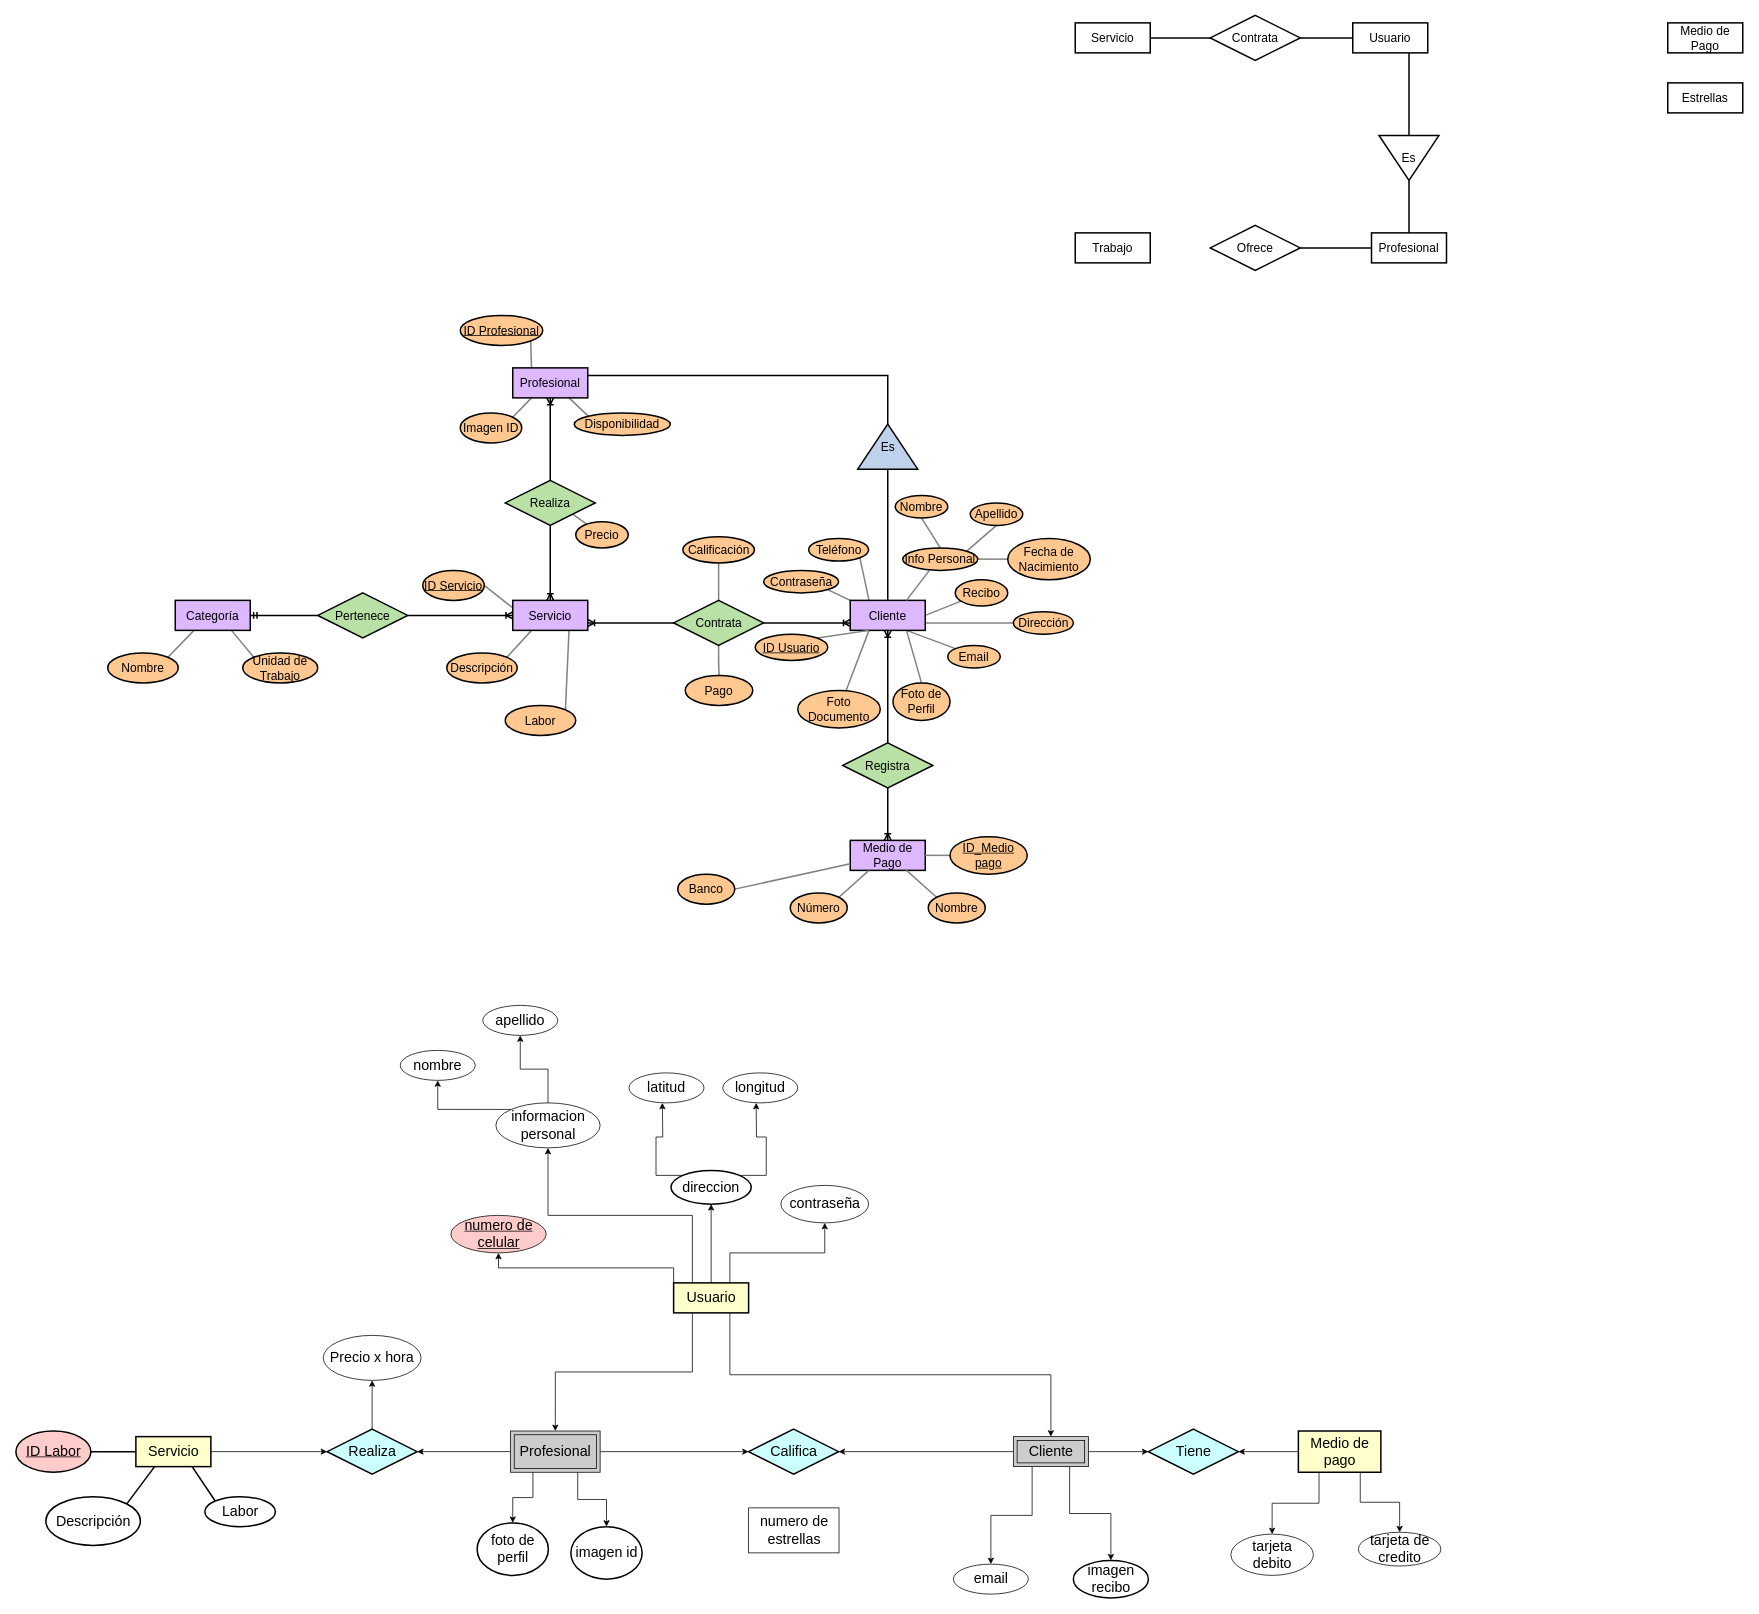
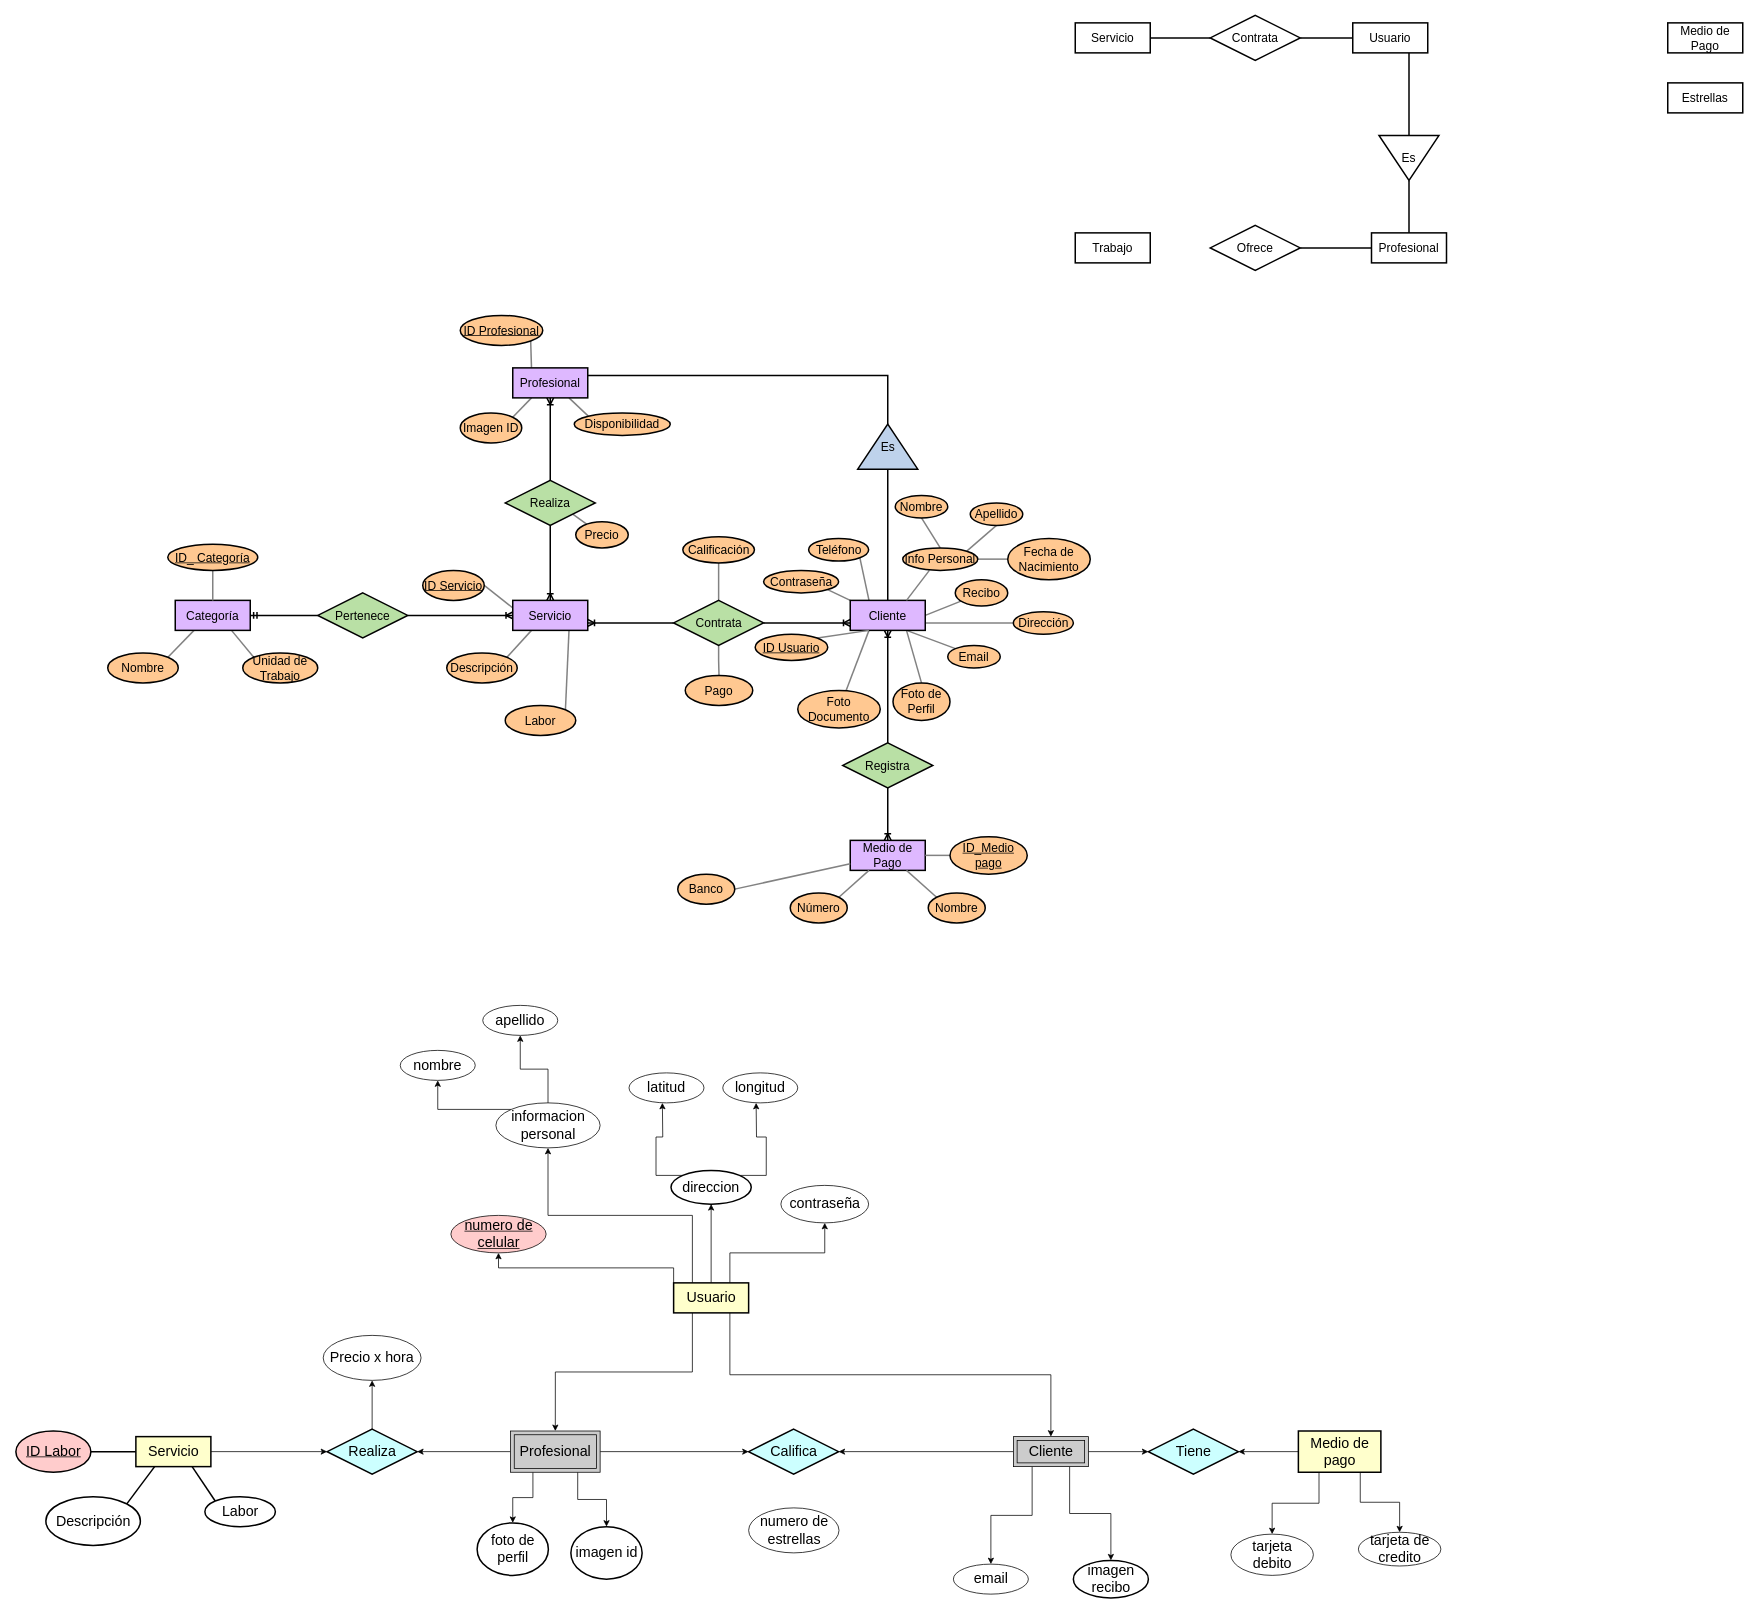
node "ID_ Categoría": added
edge "ID_ Categoría" -- "Categoría": added
node "numero de estrellas": shape rectangle -> ellipse
